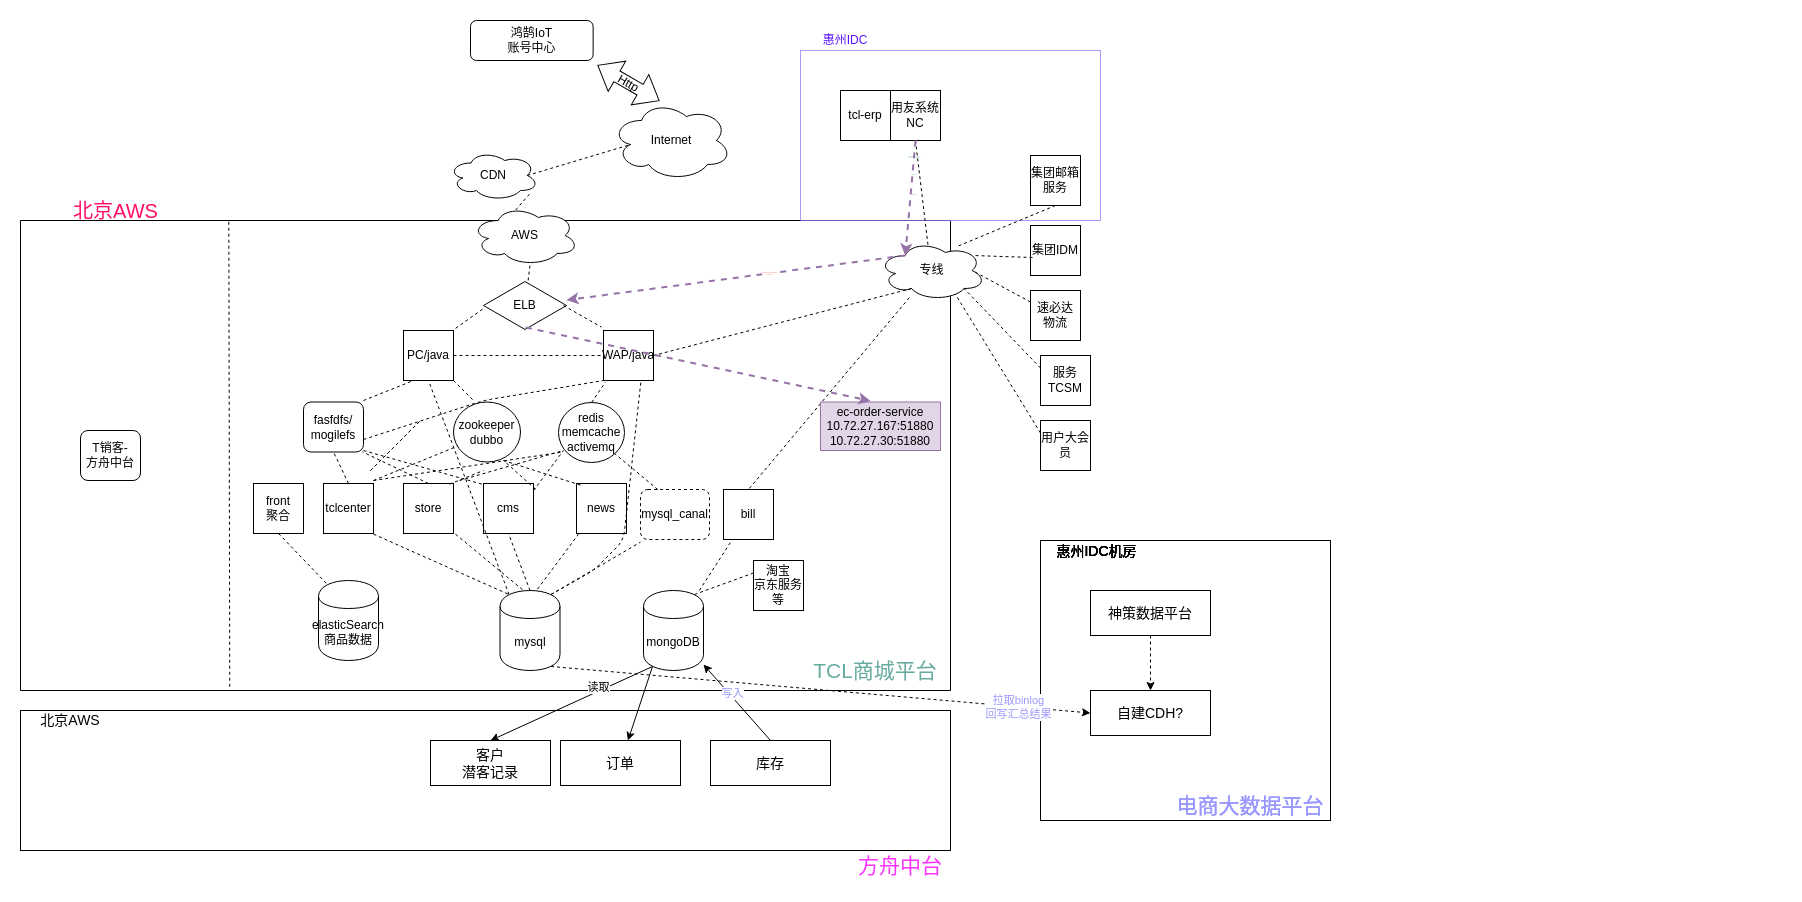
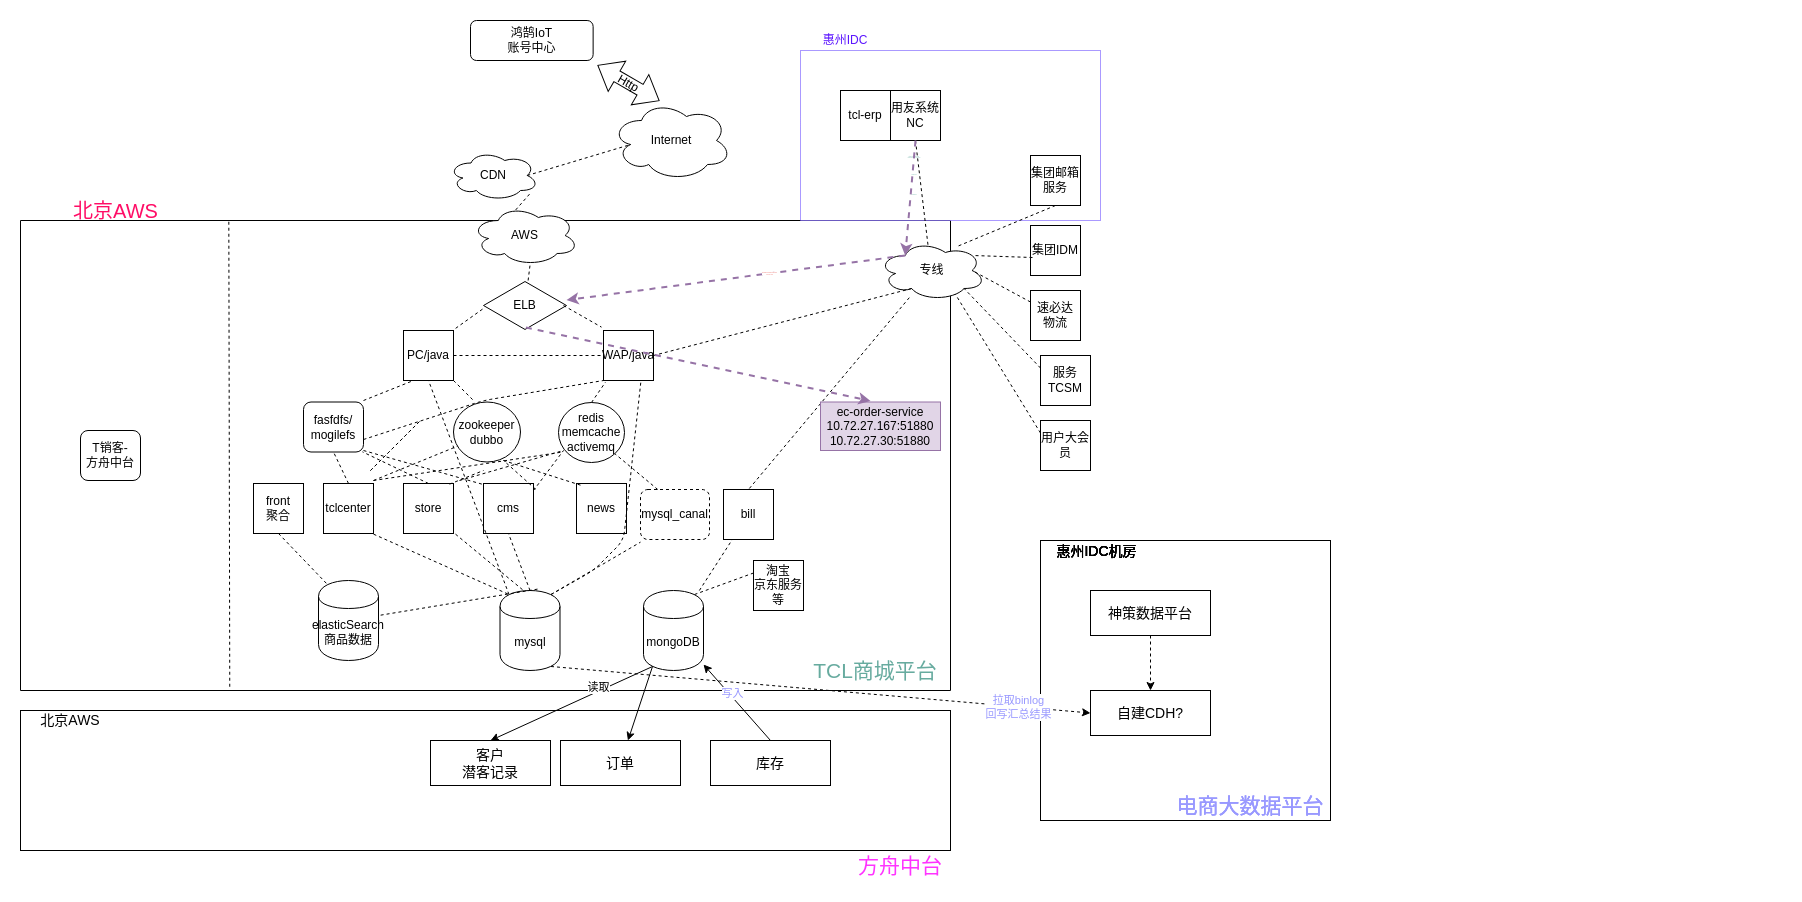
edge "news" -- "mysql": now "elasticSearch 商品数据" -- "mysql"
